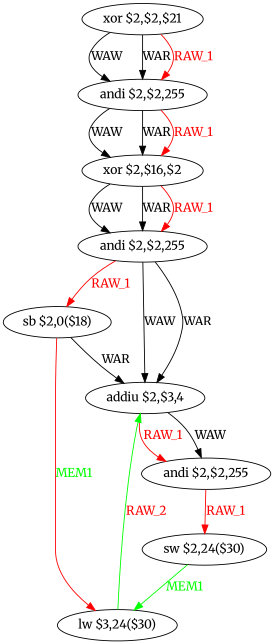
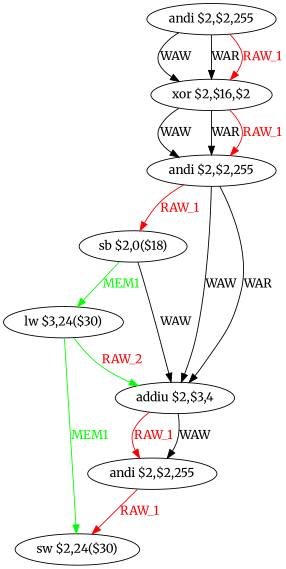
node "xor $2,$2,$21": removed
edge "sb $2,0($18)" -> "addiu $2,$3,4": label "WAR" -> "WAW"
edge "sb $2,0($18)" -> "lw $3,24($30)": color red -> green
edge "sw $2,24($30)" -> "lw $3,24($30)": reversed
